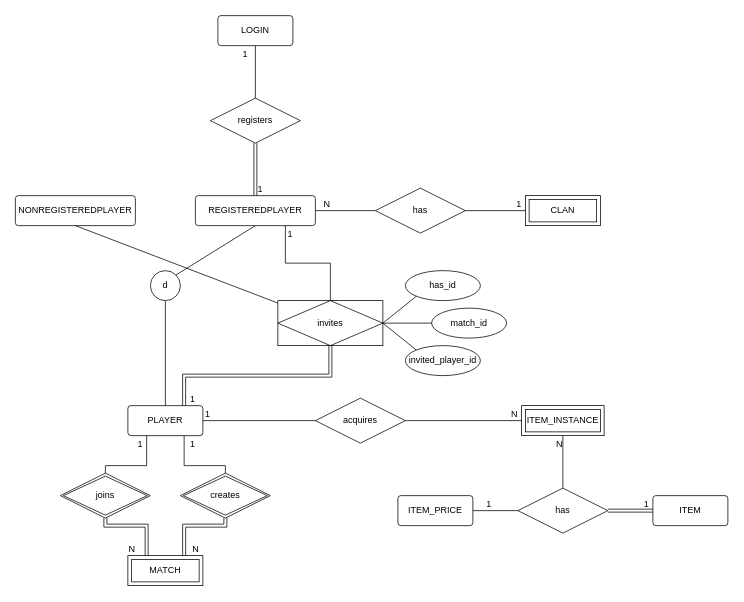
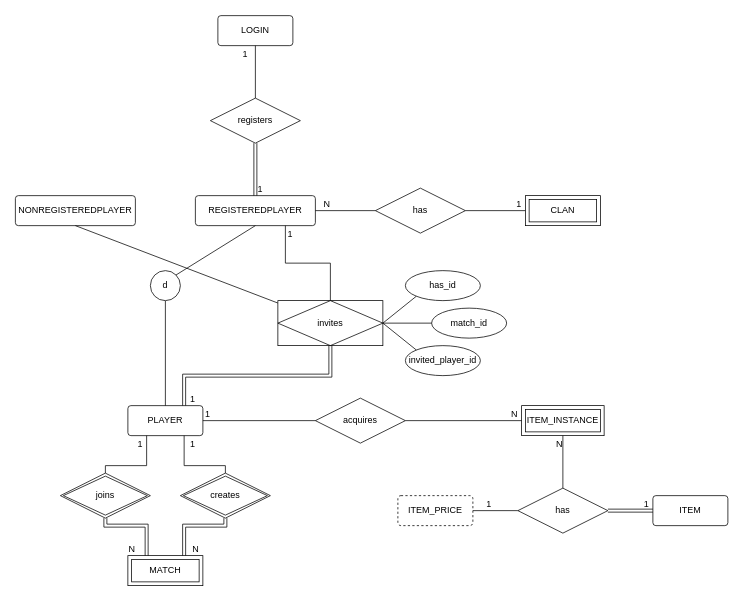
node "ITEM_PRICE": style solid -> dashed
